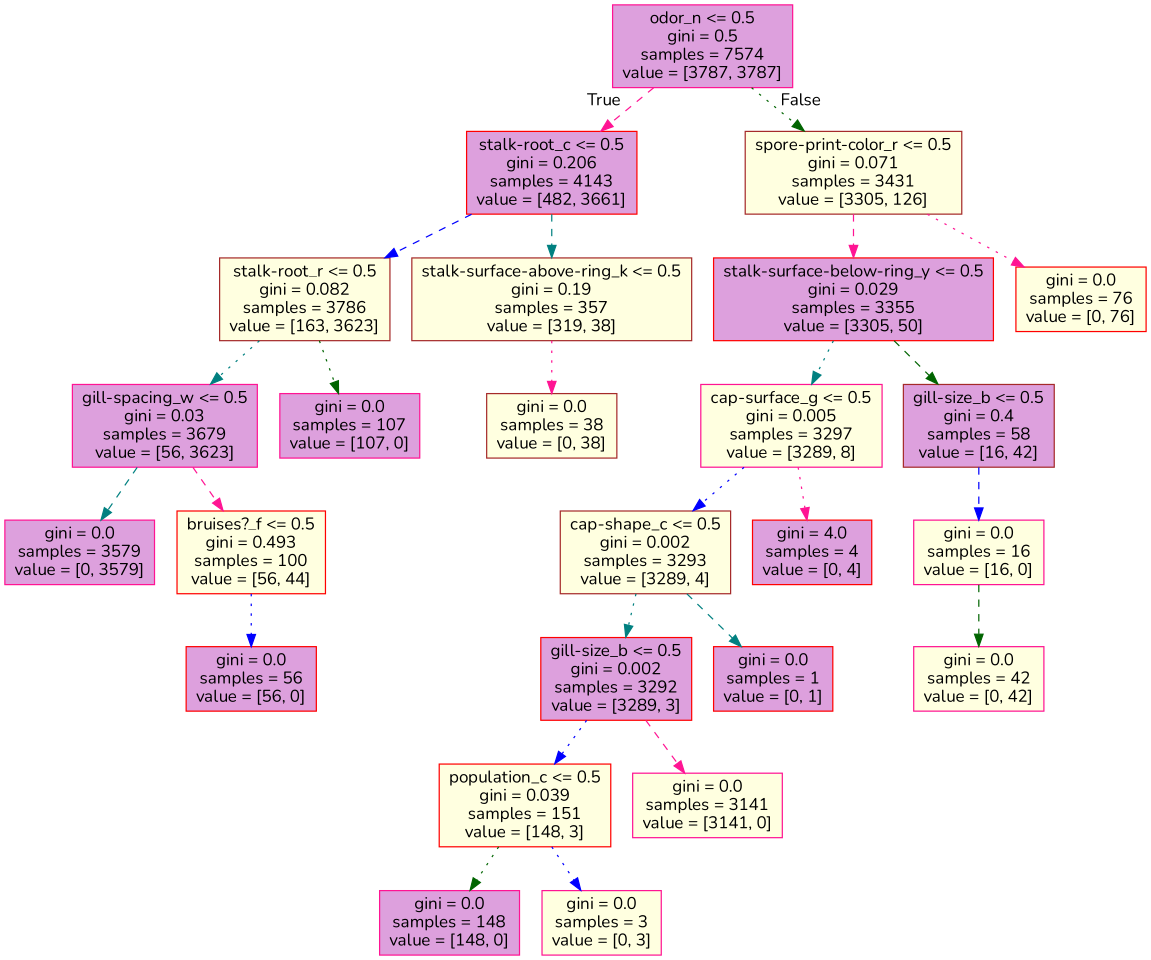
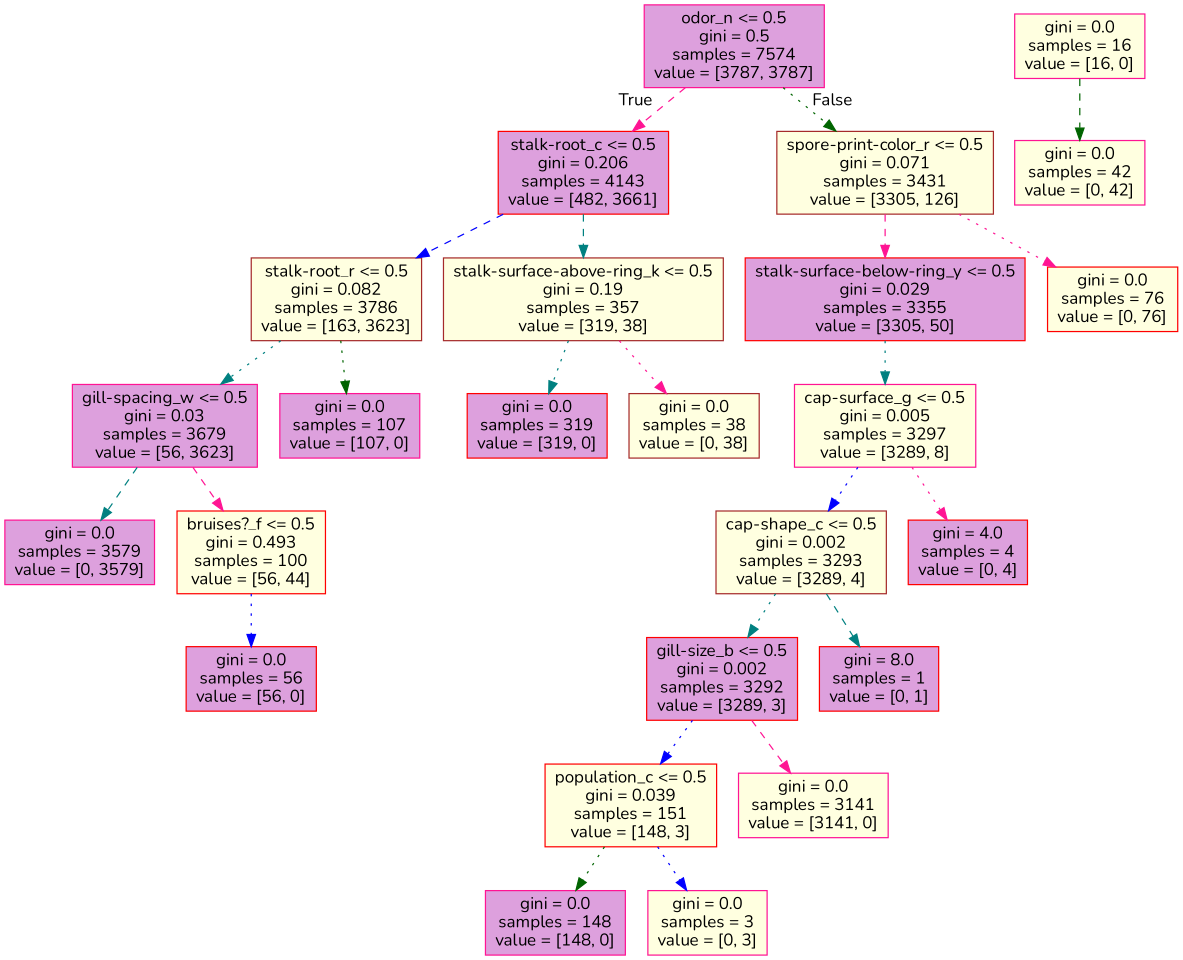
node "gini = 0.0 samples = 319 value = [319, 0]": added
node "gill-size_b <= 0.5 gini = 0.4 samples = 58 value = [16, 42]": removed
node "gini = 0.0 samples = 1 value = [0, 1]": label "gini = 0.0 samples = 1 value = [0, 1]" -> "gini = 8.0 samples = 1 value = [0, 1]"
